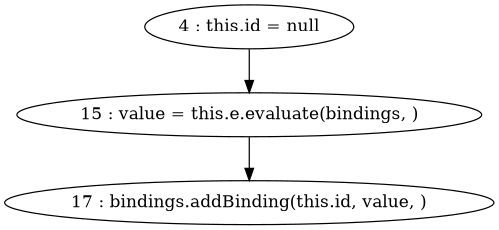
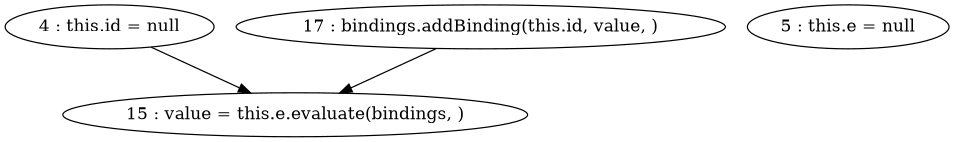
node "5 : this.e = null": added
edge "15 : value = this.e.evaluate(bindings, )" -> "17 : bindings.addBinding(this.id, value, )": reversed
